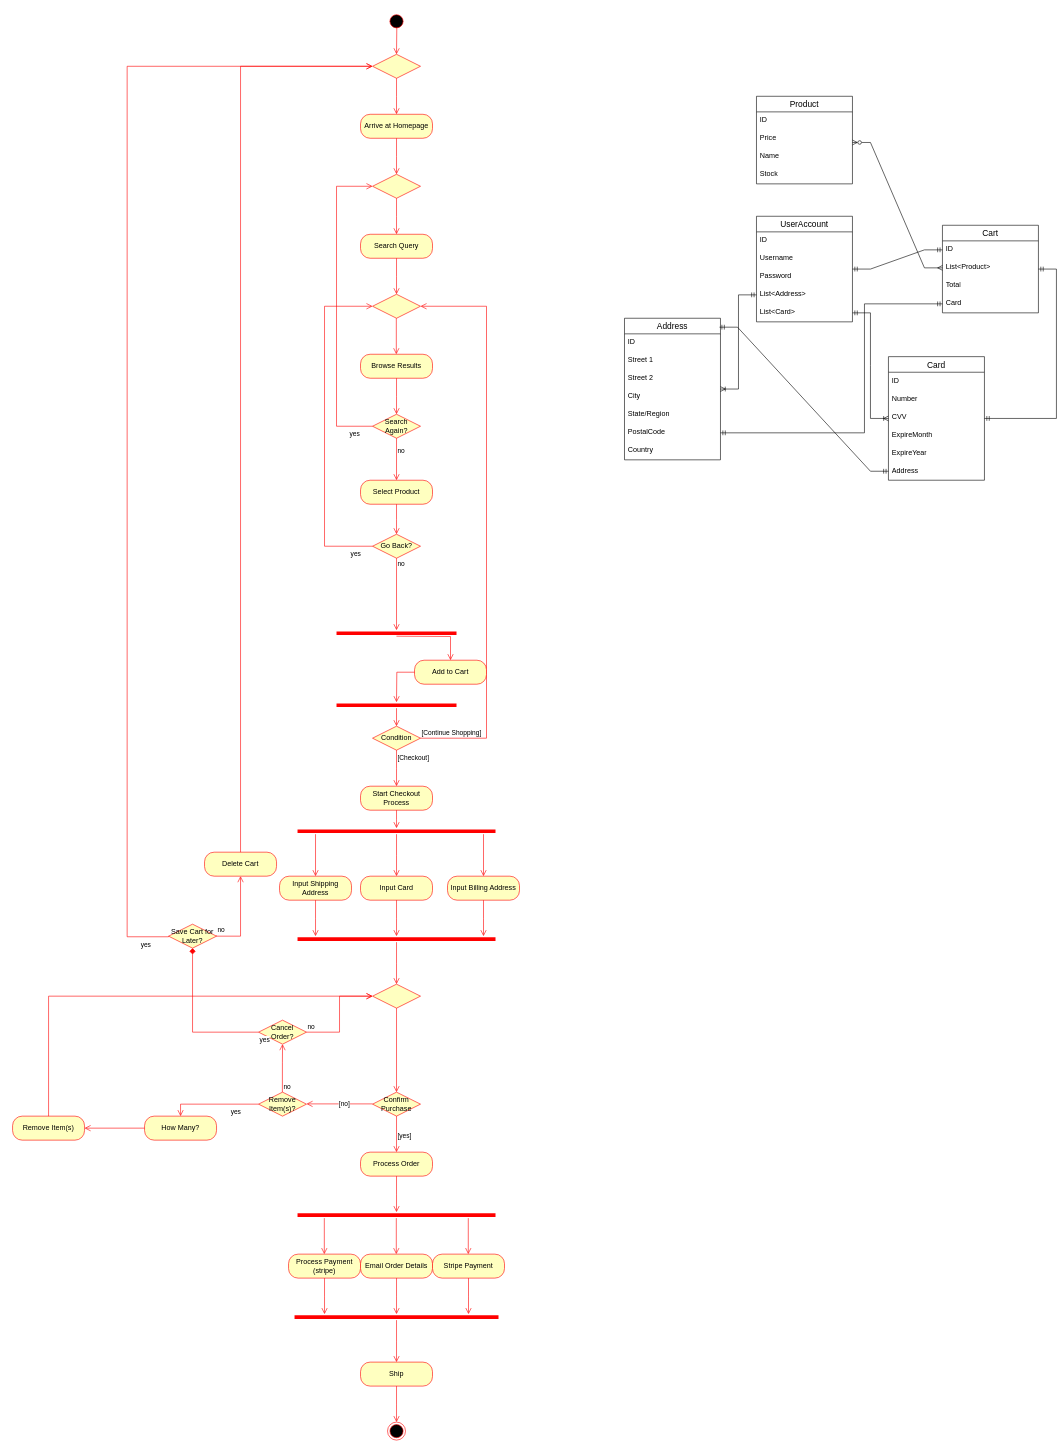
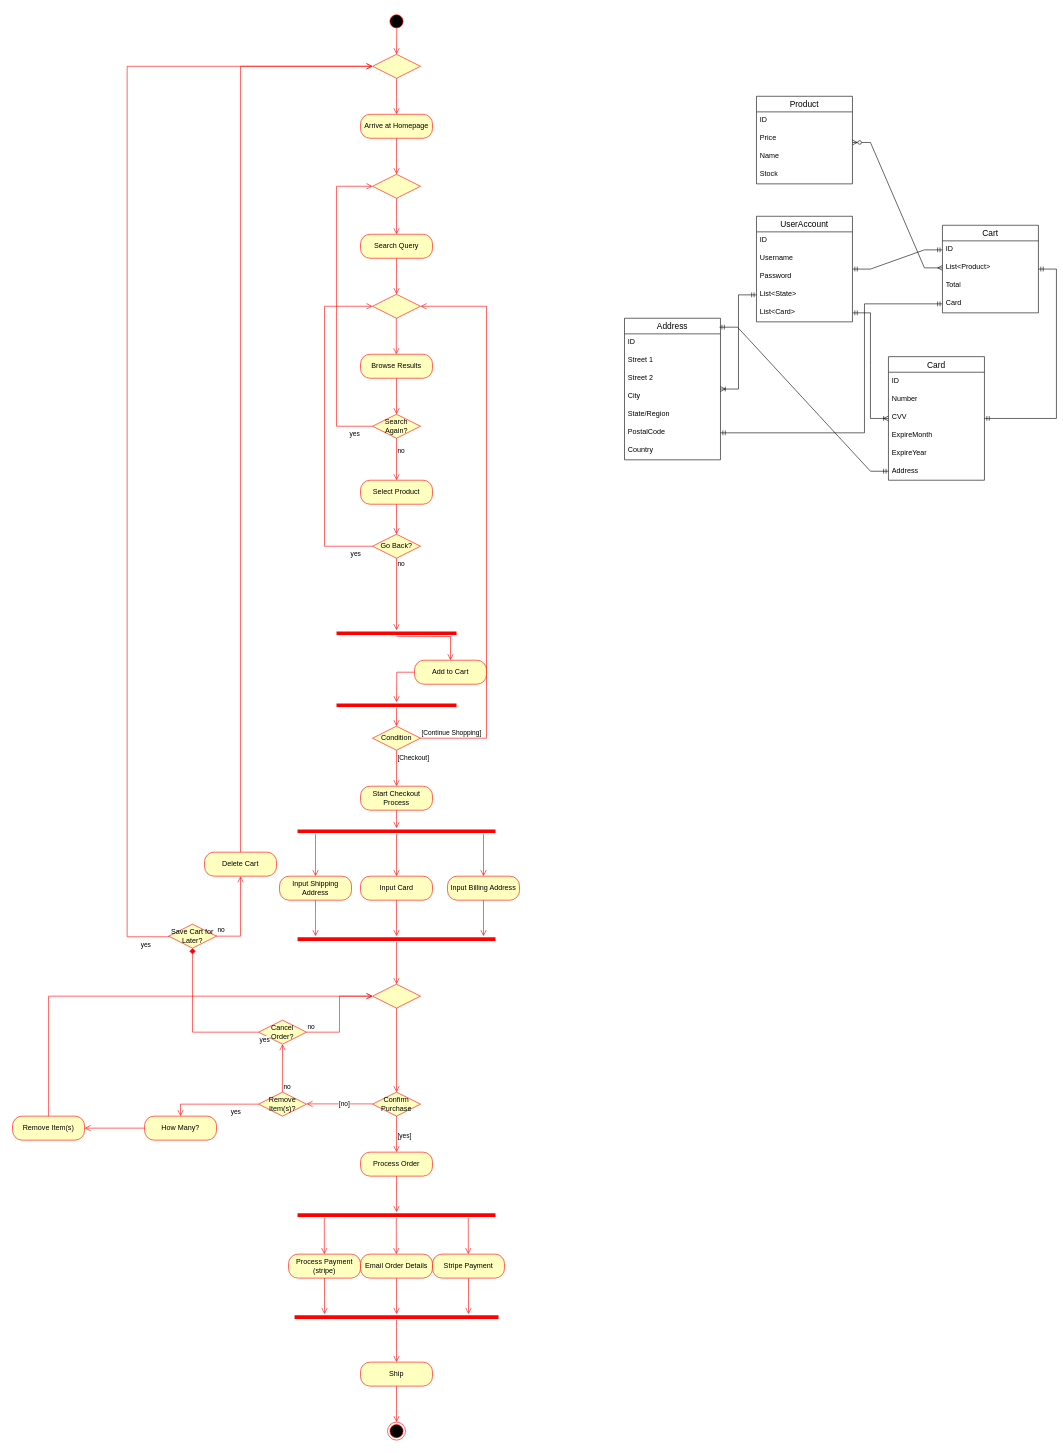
node "List<Address>": label "List<Address>" -> "List<State>"
